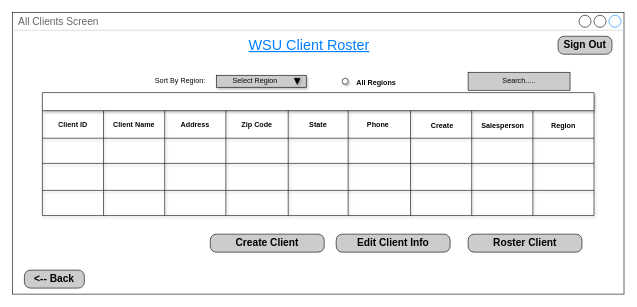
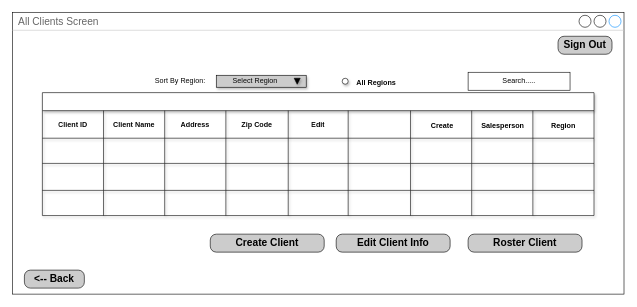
node "WSU Client Roster": removed
node "Search.....": fillcolor #cccccc -> #ffffff
node "State": label "State" -> "Edit"
node "Phone": removed
